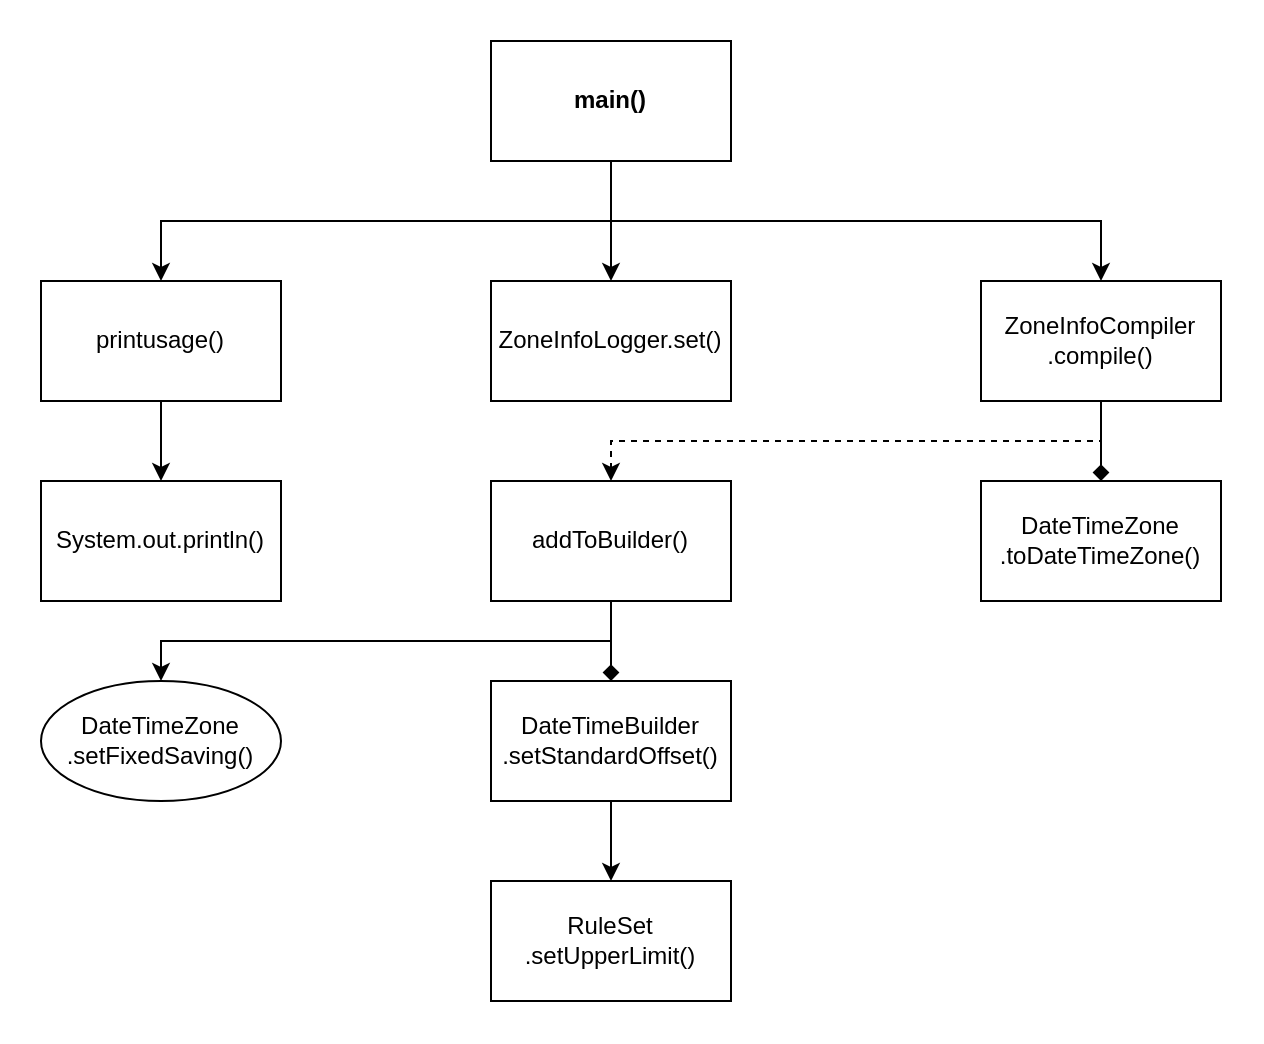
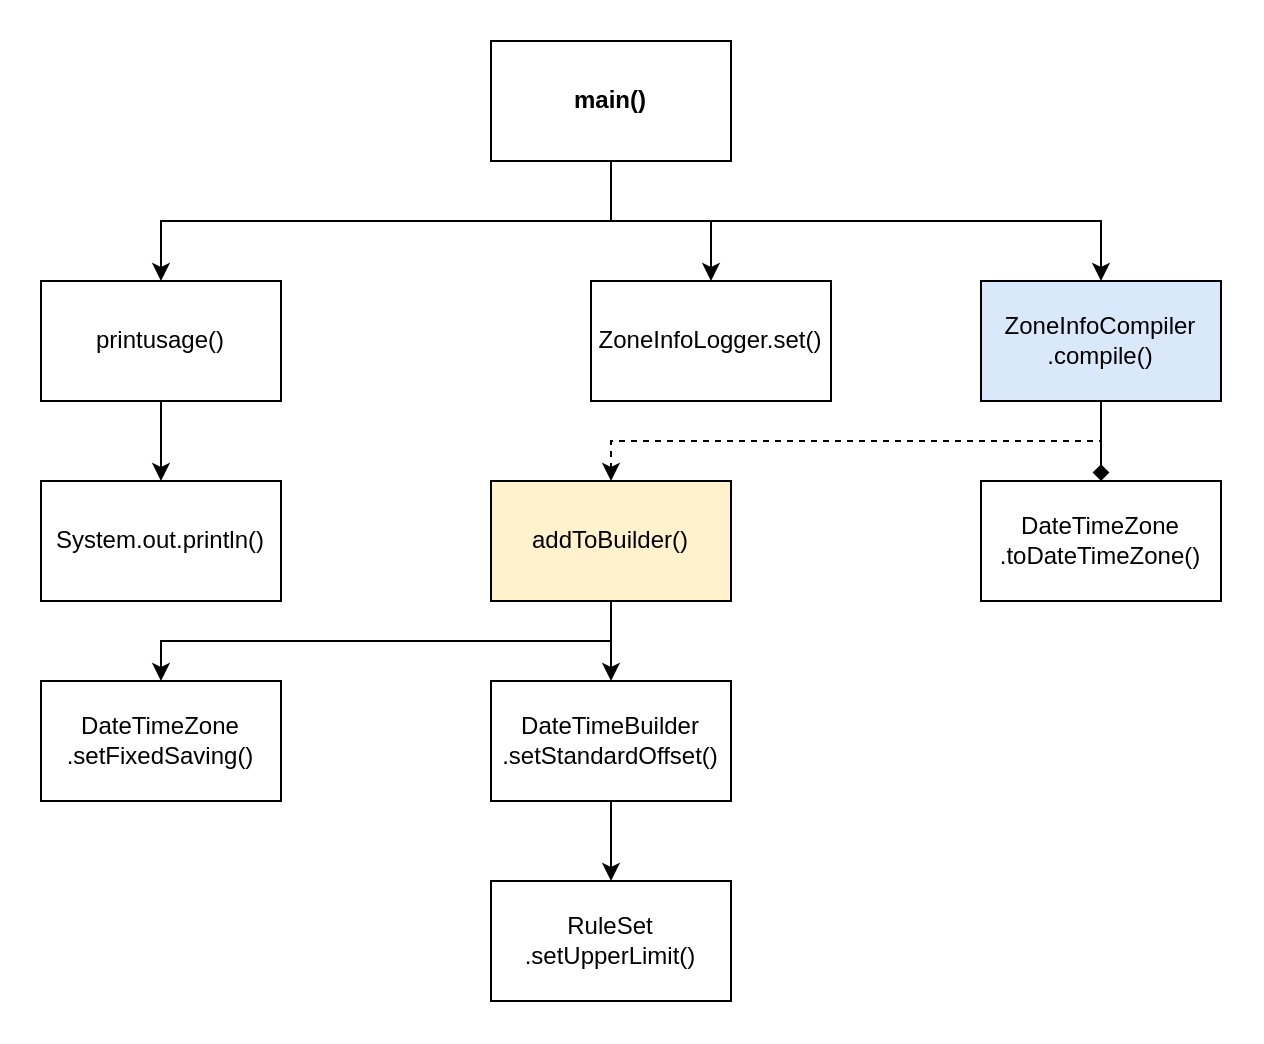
node "ZoneInfoLogger.set()": moved (611, 341) -> (711, 341)
node "ZoneInfoCompiler .compile()": fillcolor #ffffff -> #dae8fc
node "addToBuilder()": fillcolor #ffffff -> #fff2cc
edge "addToBuilder()" -> "DateTimeBuilder .setStandardOffset()": arrowhead diamond -> classic
node "DateTimeZone .setFixedSaving()": shape ellipse -> rectangle
